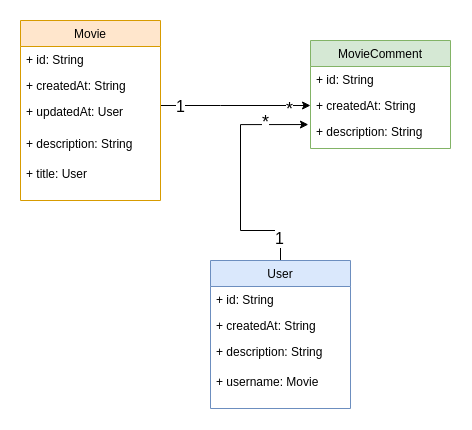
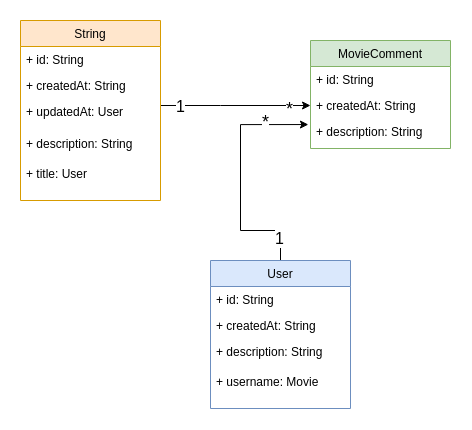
node "Movie": label "Movie" -> "String"
